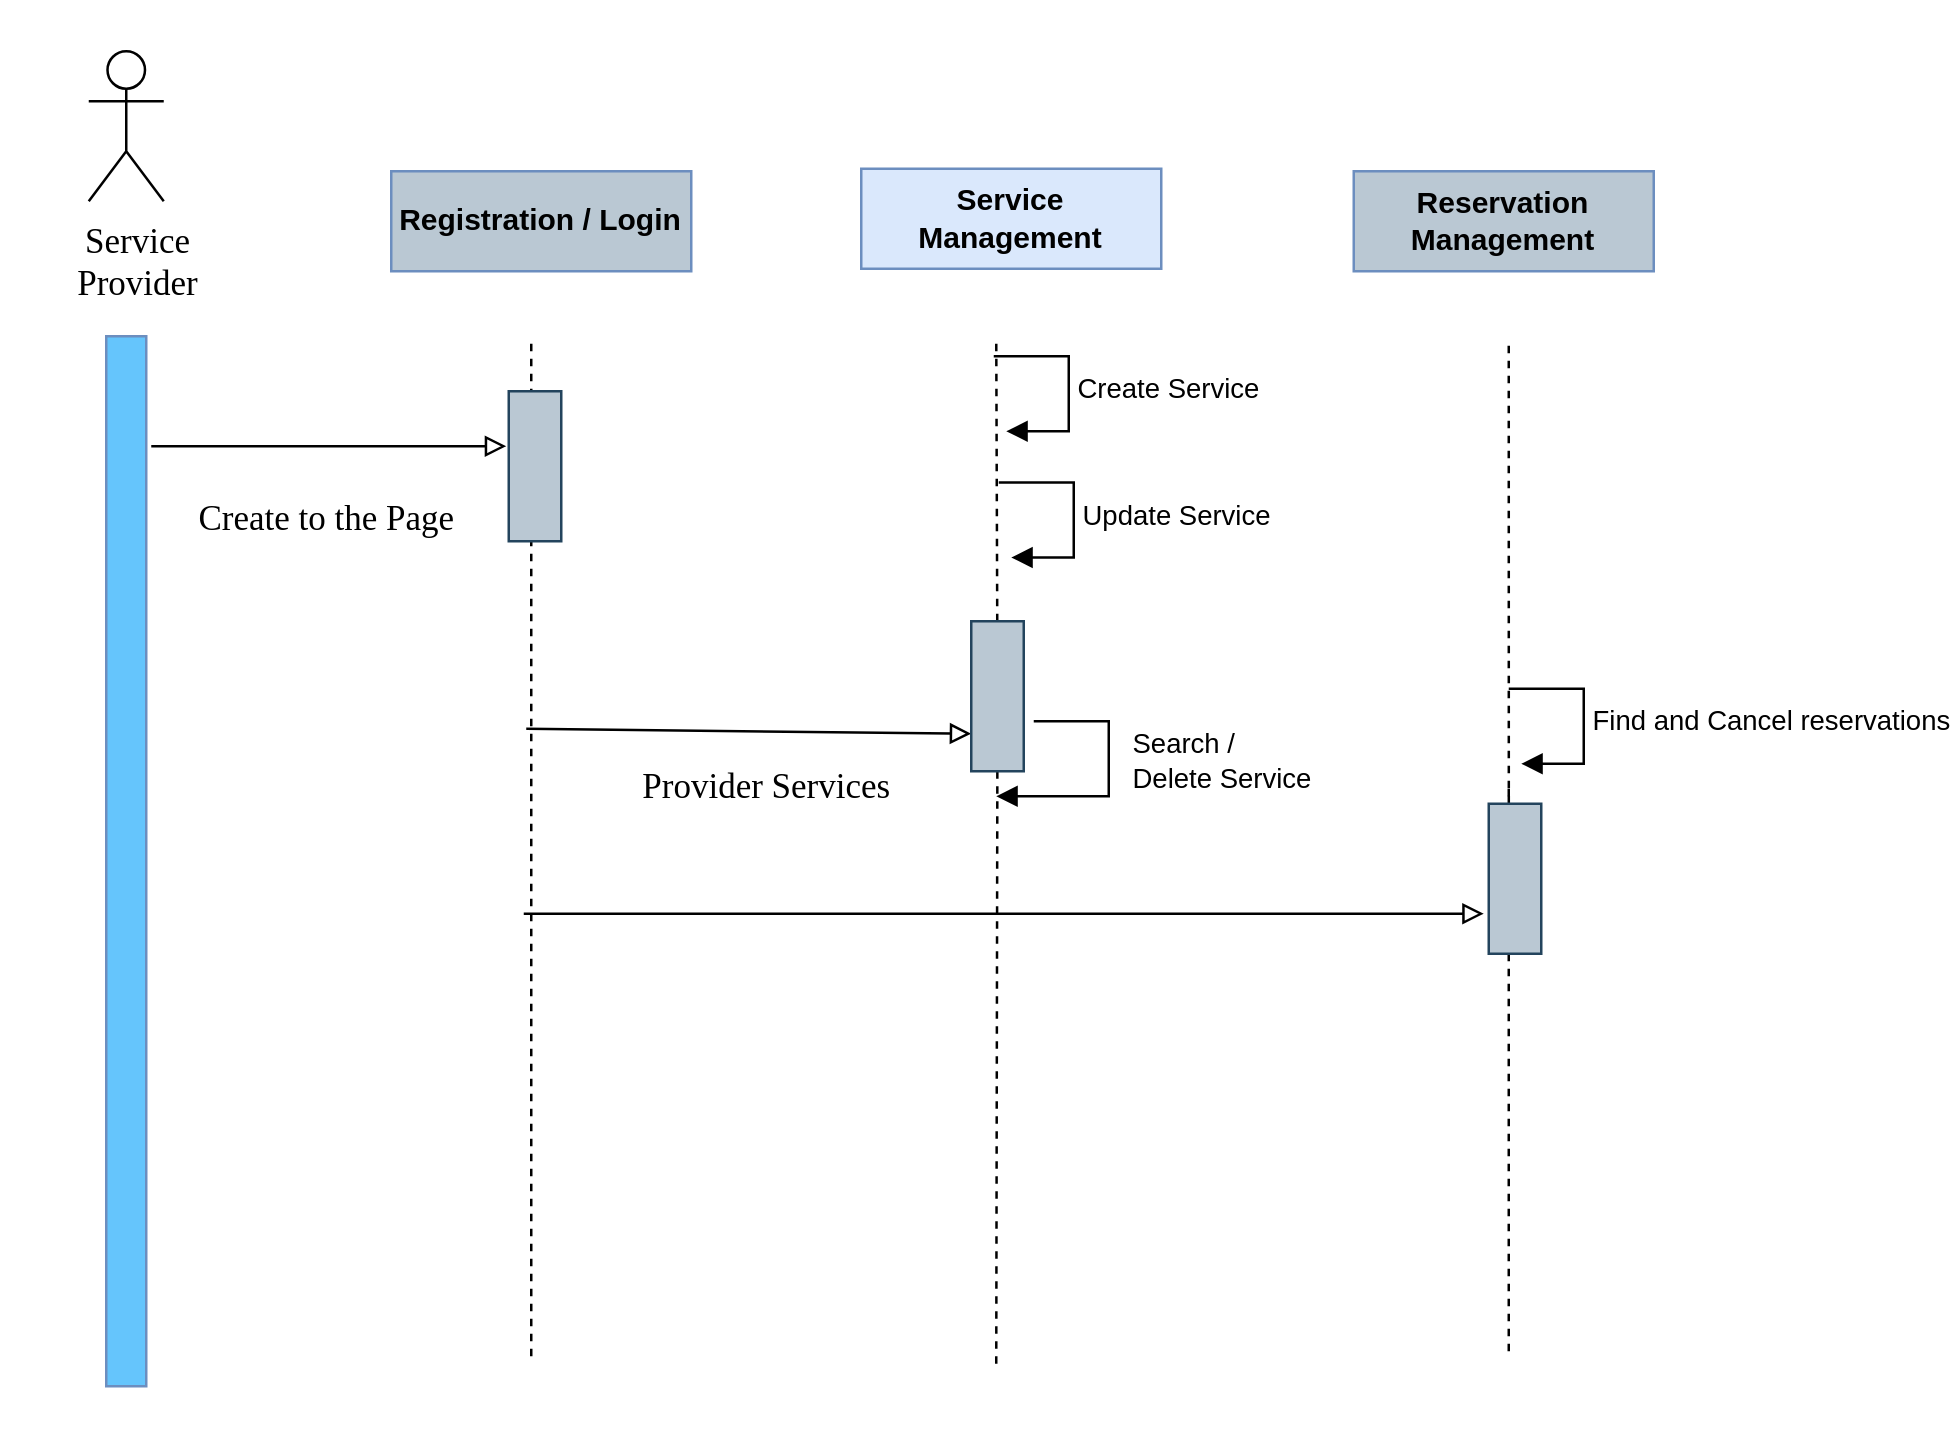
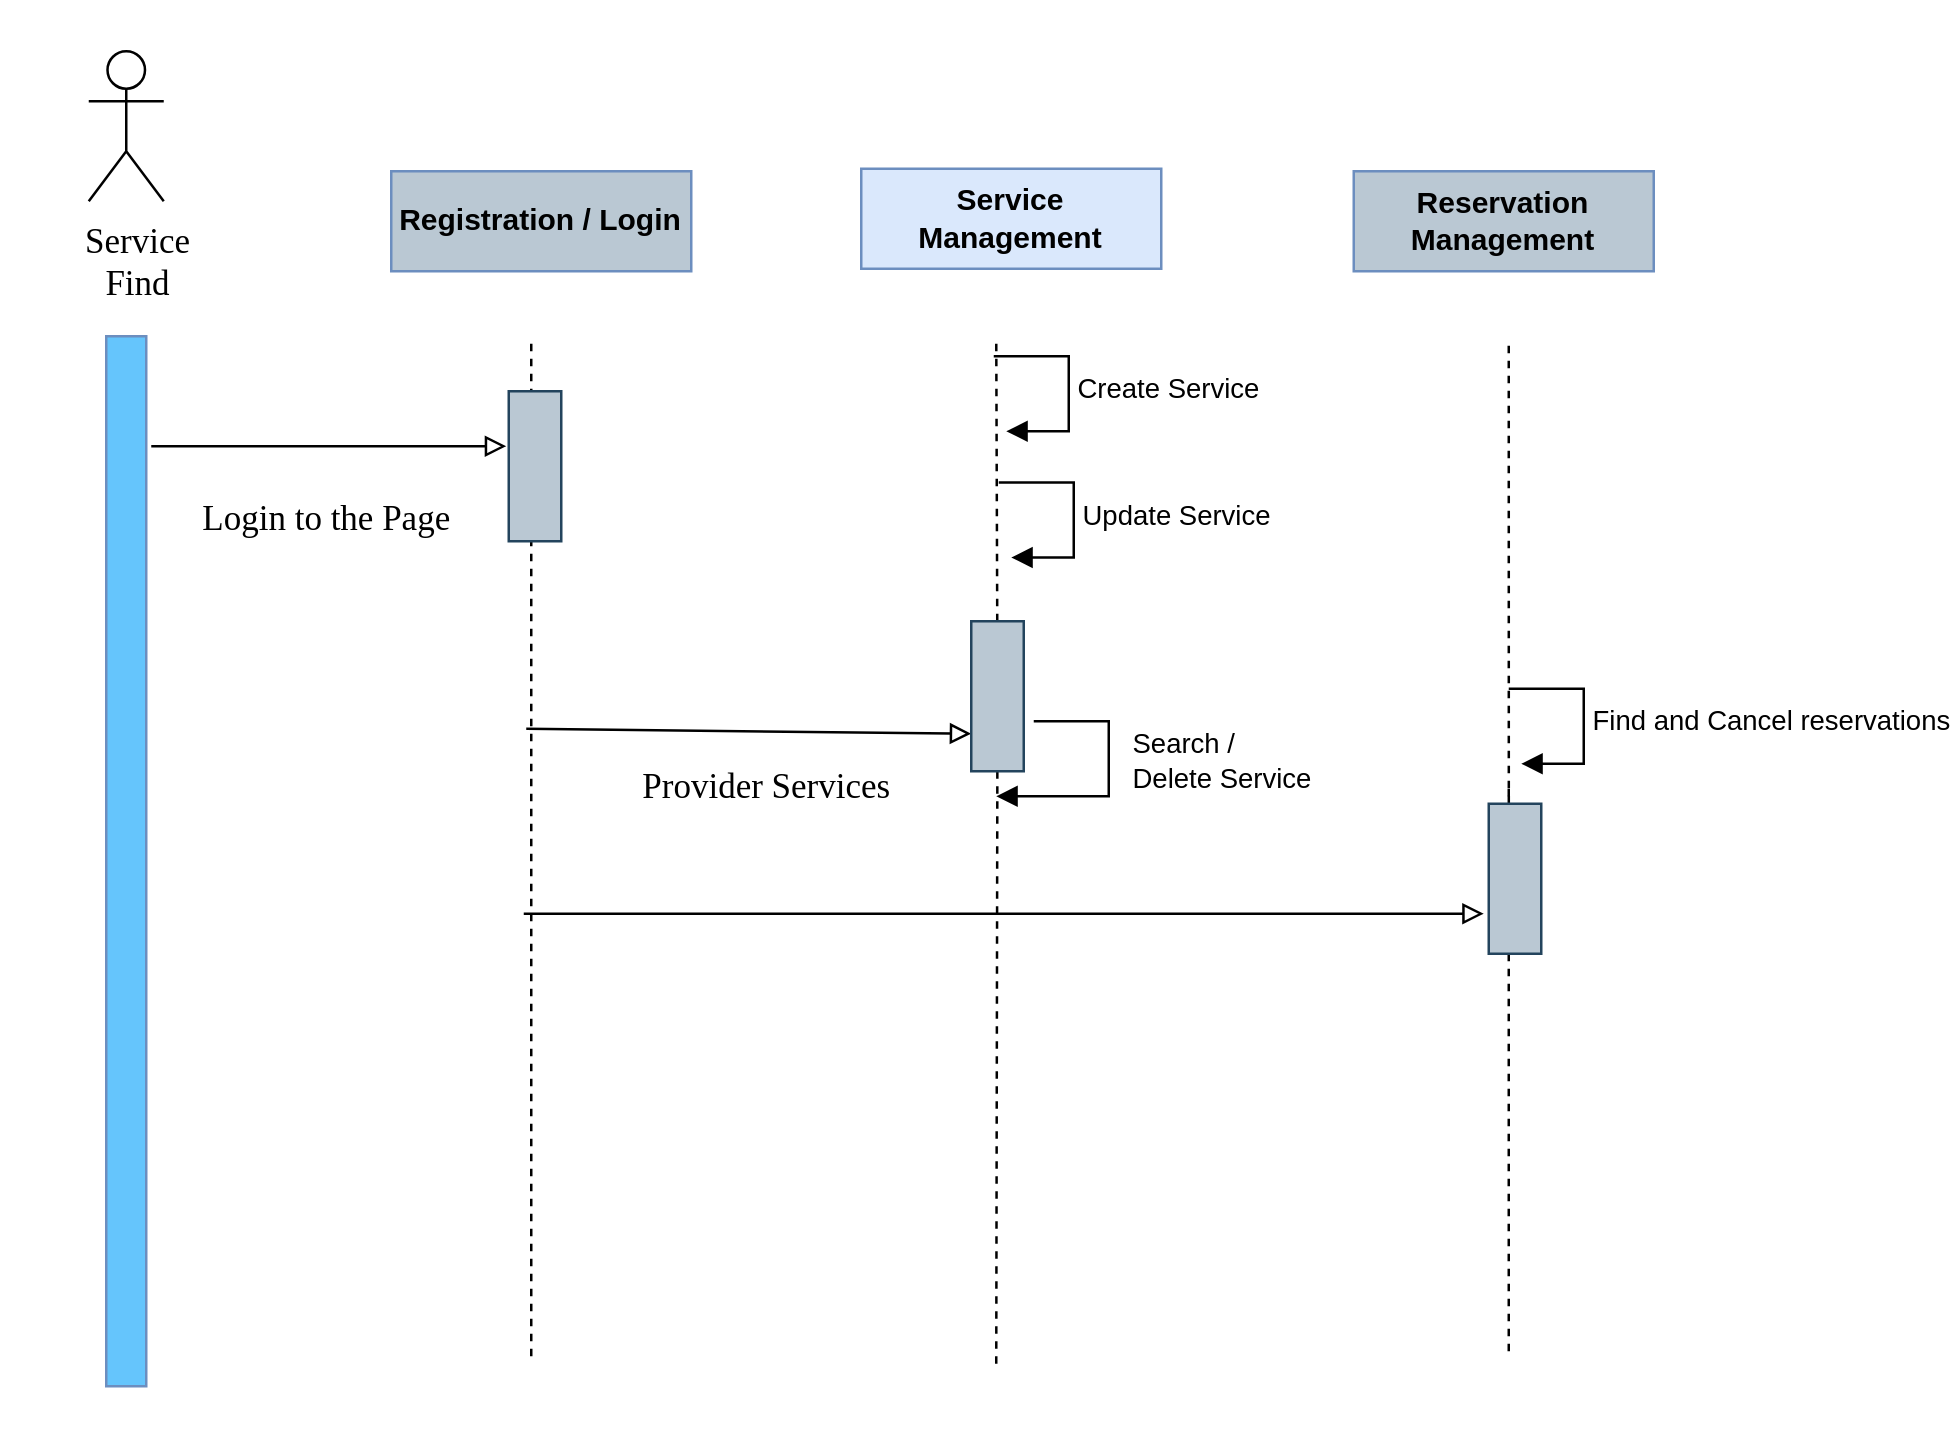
node "Service Provider": label "Service Provider" -> "Service Find"
node "Create to the Page": label "Create to the Page" -> "Login to the Page"
